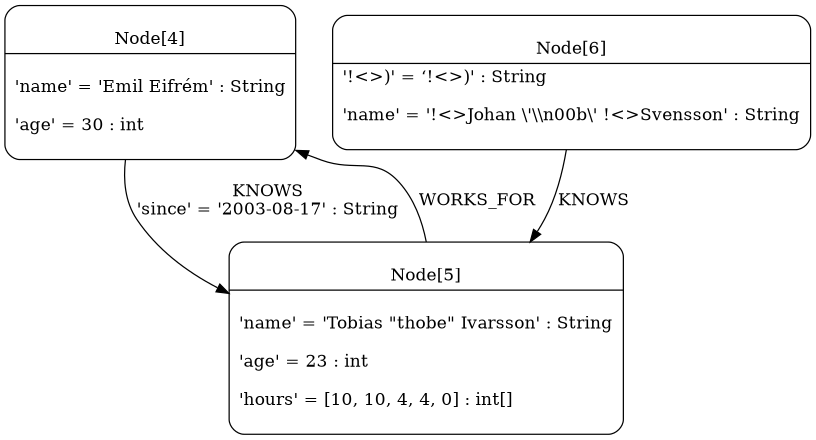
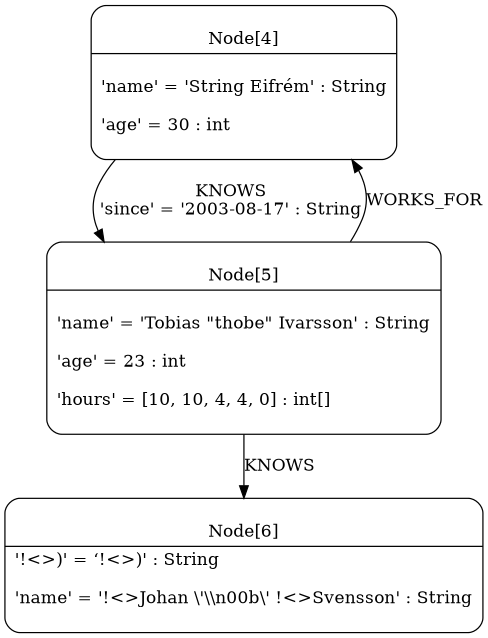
node "Node[4]": text "'name' = 'Emil Eifrém' : String" -> "'name' = 'String Eifrém' : String"
edge "Node[6]" -> "Node[5]": reversed
